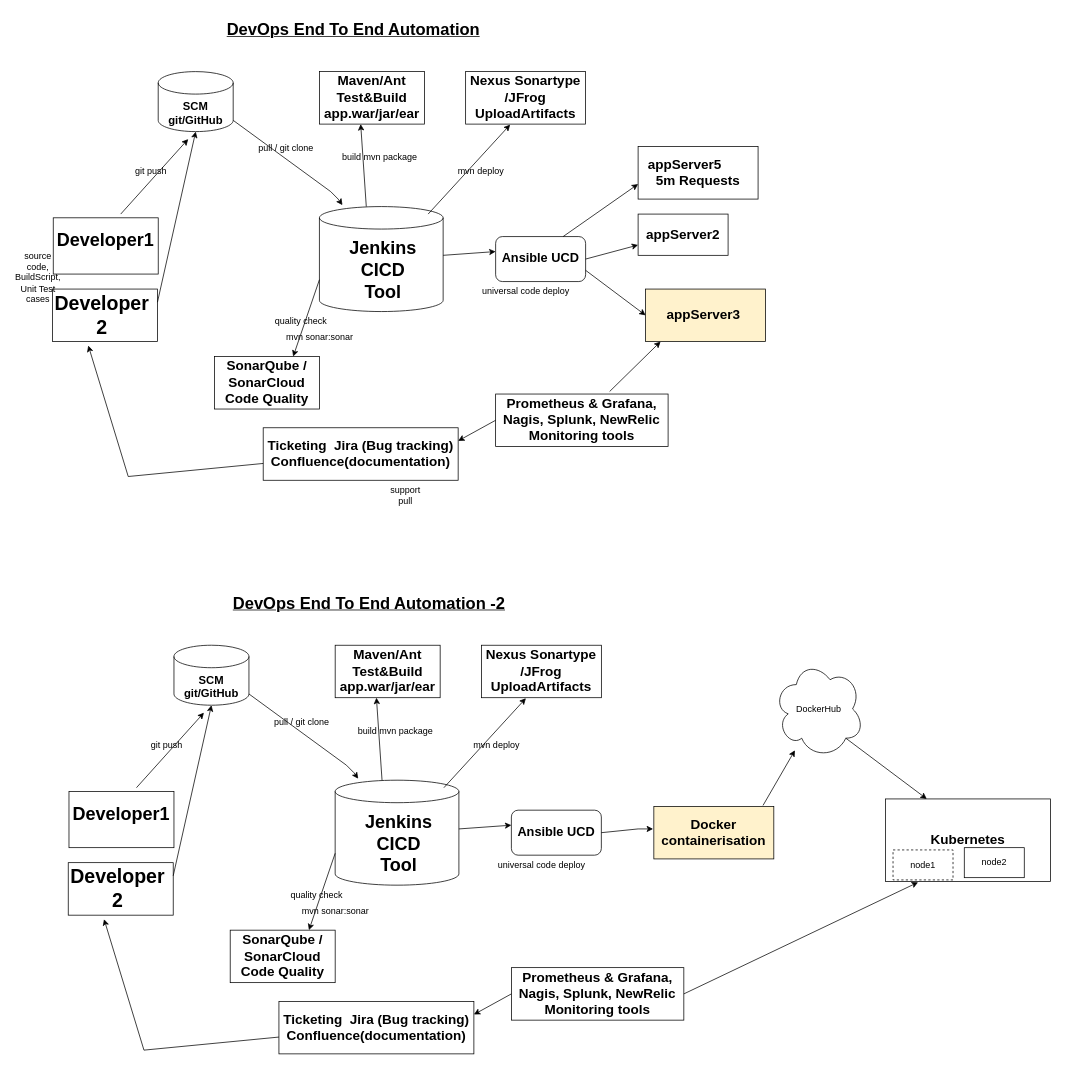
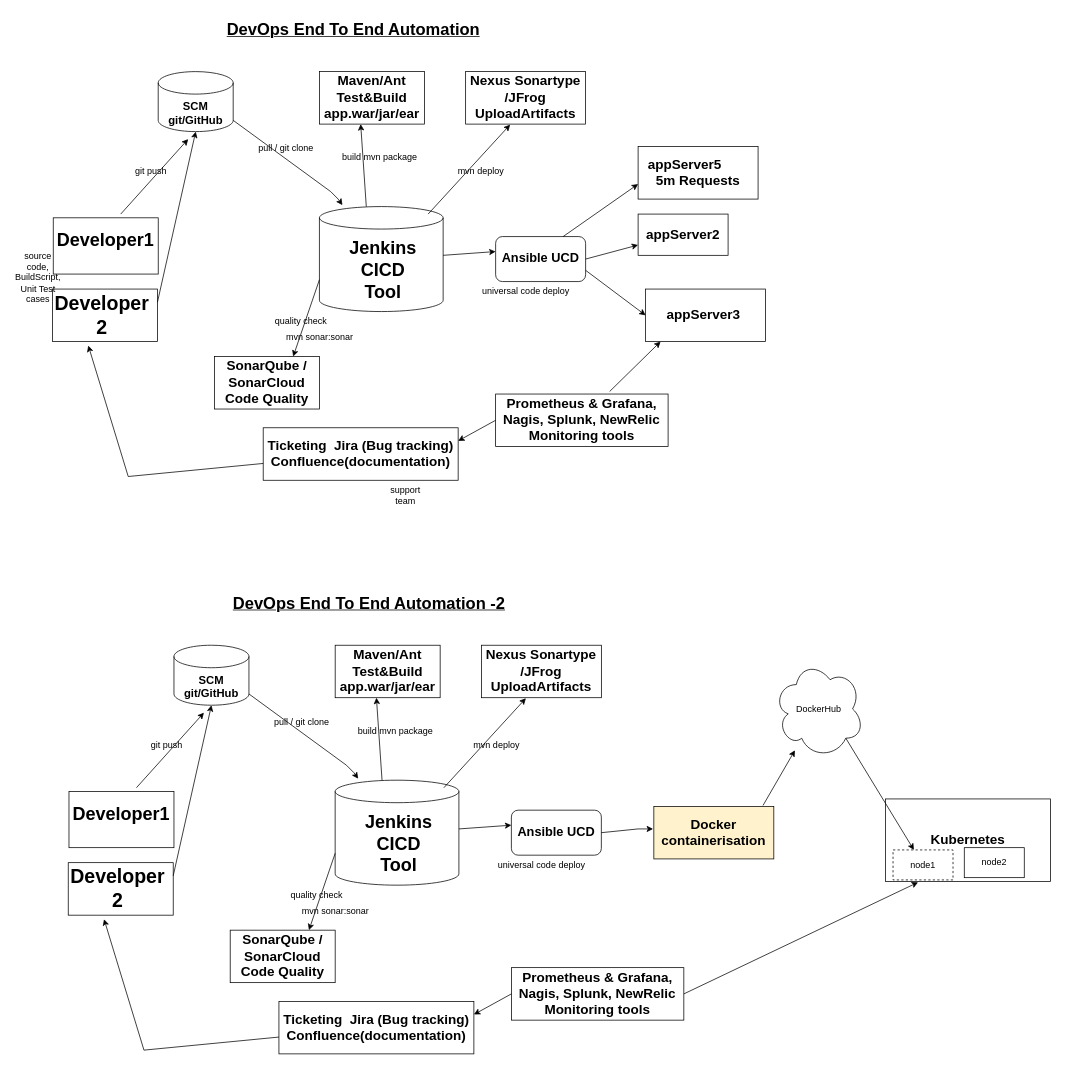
node "appServer3": fillcolor #fff2cc -> #ffffff
node "support pull": label "support pull" -> "support team"
edge "DockerHub" -> "Kubernetes": now "DockerHub" -> "node1"
